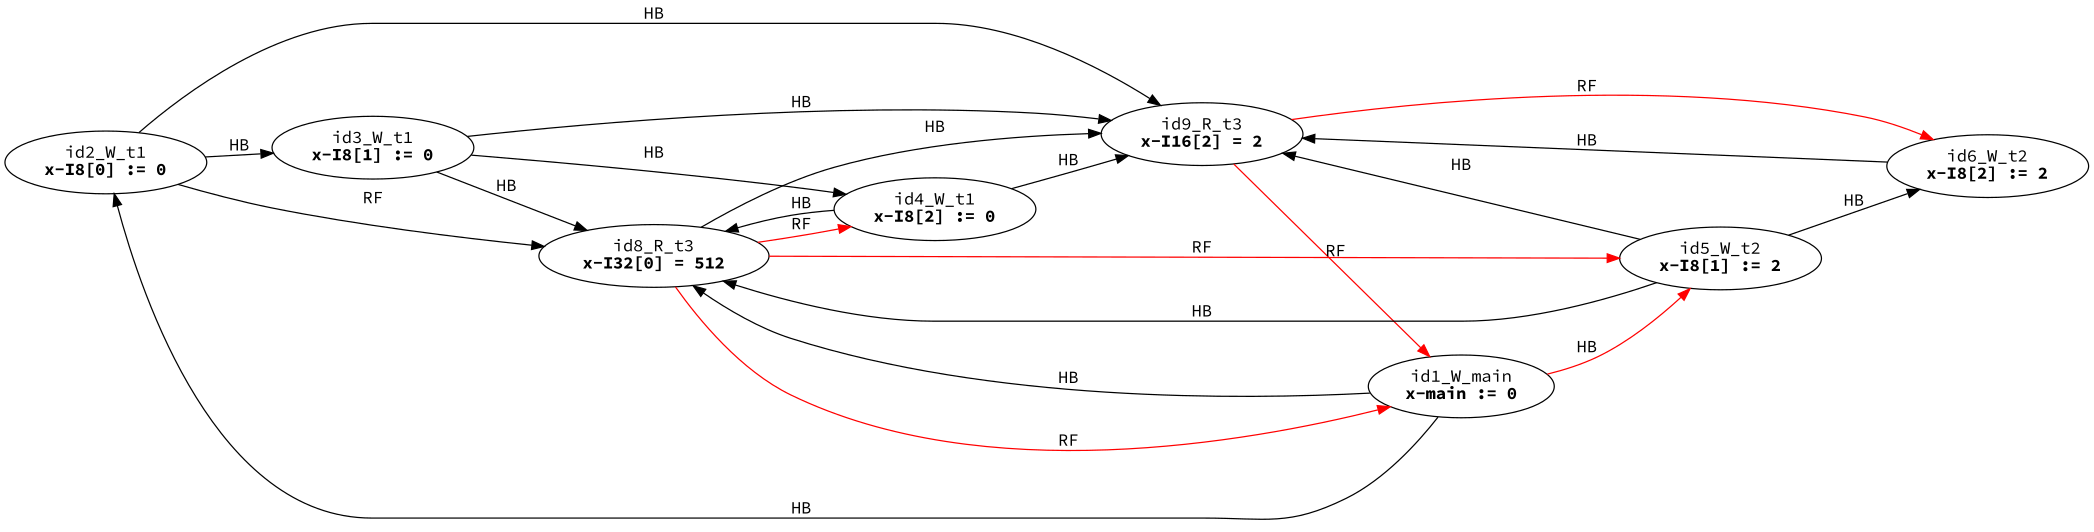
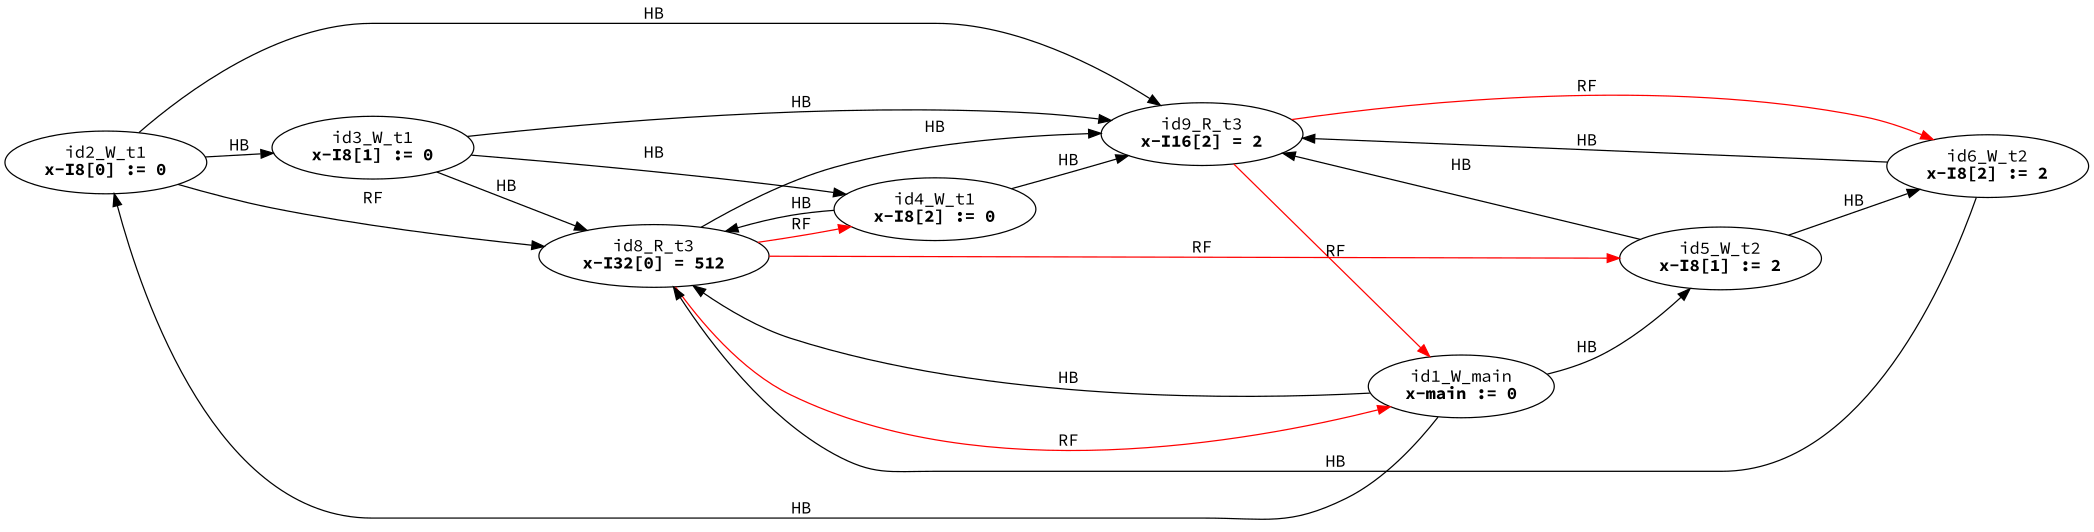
edge "id5_W_t2" -> "id8_R_t3": now "id6_W_t2" -> "id8_R_t3"
edge "id1_W_main" -> "id5_W_t2": color red -> black
